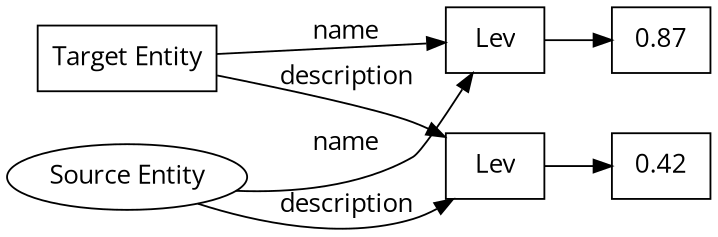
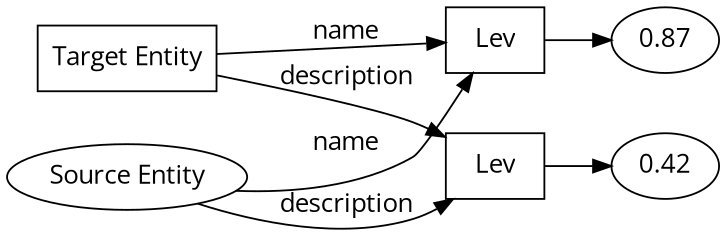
node "0.87": shape box -> ellipse
node "0.42": shape box -> ellipse
